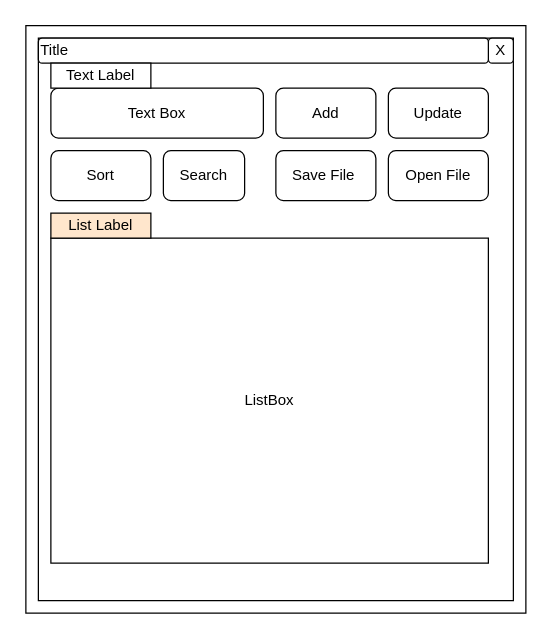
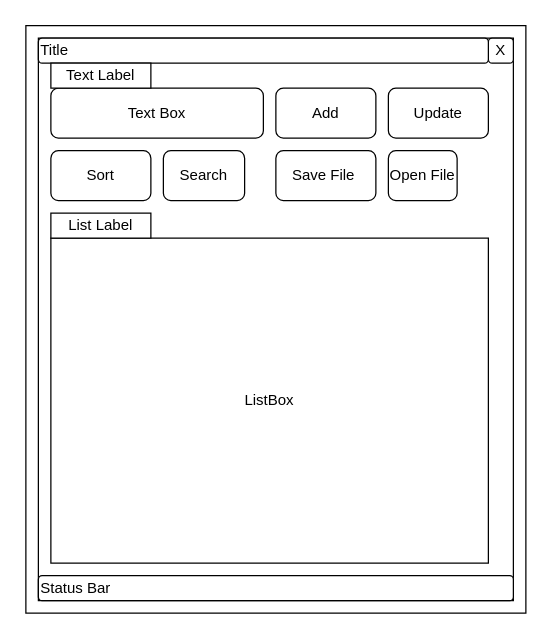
node "Open File": size 100x50 -> 69x50
node "List Label": fillcolor #ffe6cc -> #ffffff
node "Status Bar": added
